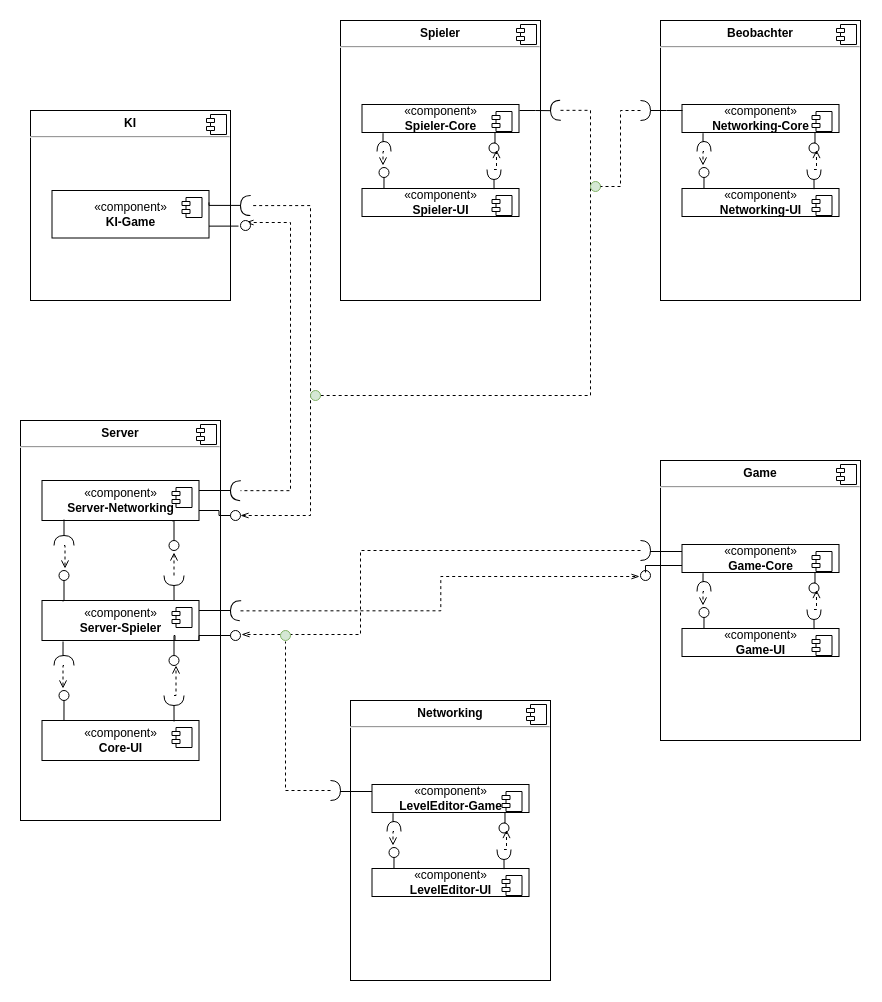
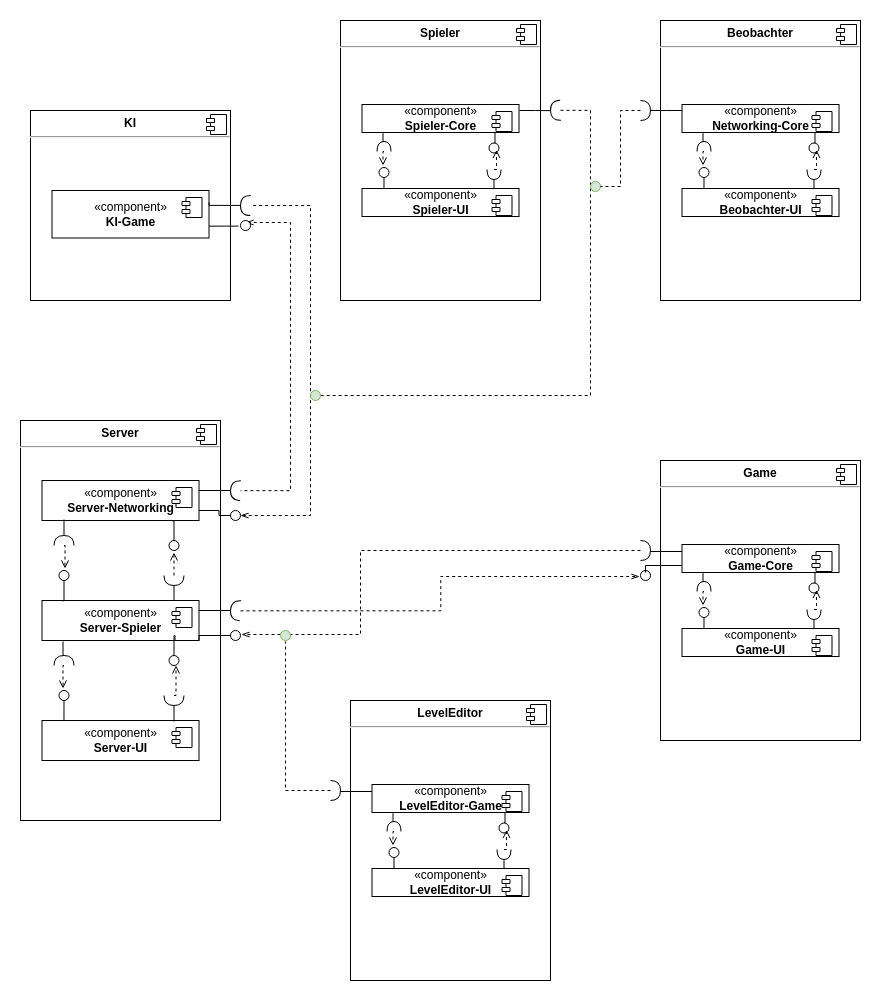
node "«component» Networking-UI": label "«component» Networking-UI" -> "«component» Beobachter-UI"
node "Networking": label "Networking" -> "LevelEditor"
node "«component» Core-UI": label "«component» Core-UI" -> "«component» Server-UI"
